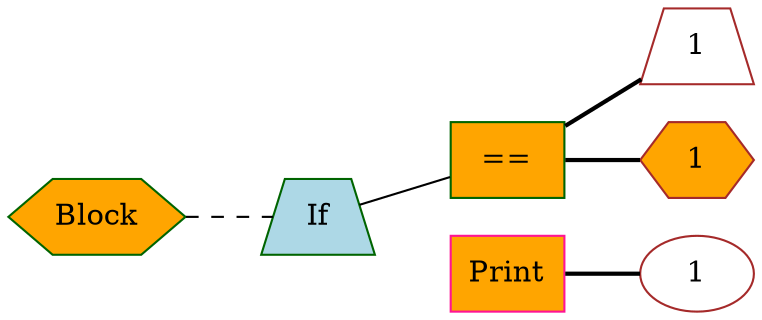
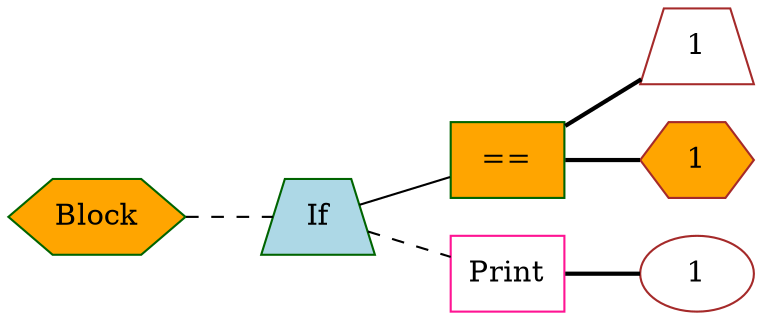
edge "If" -- "Print": added
node "Print": fillcolor orange -> white
